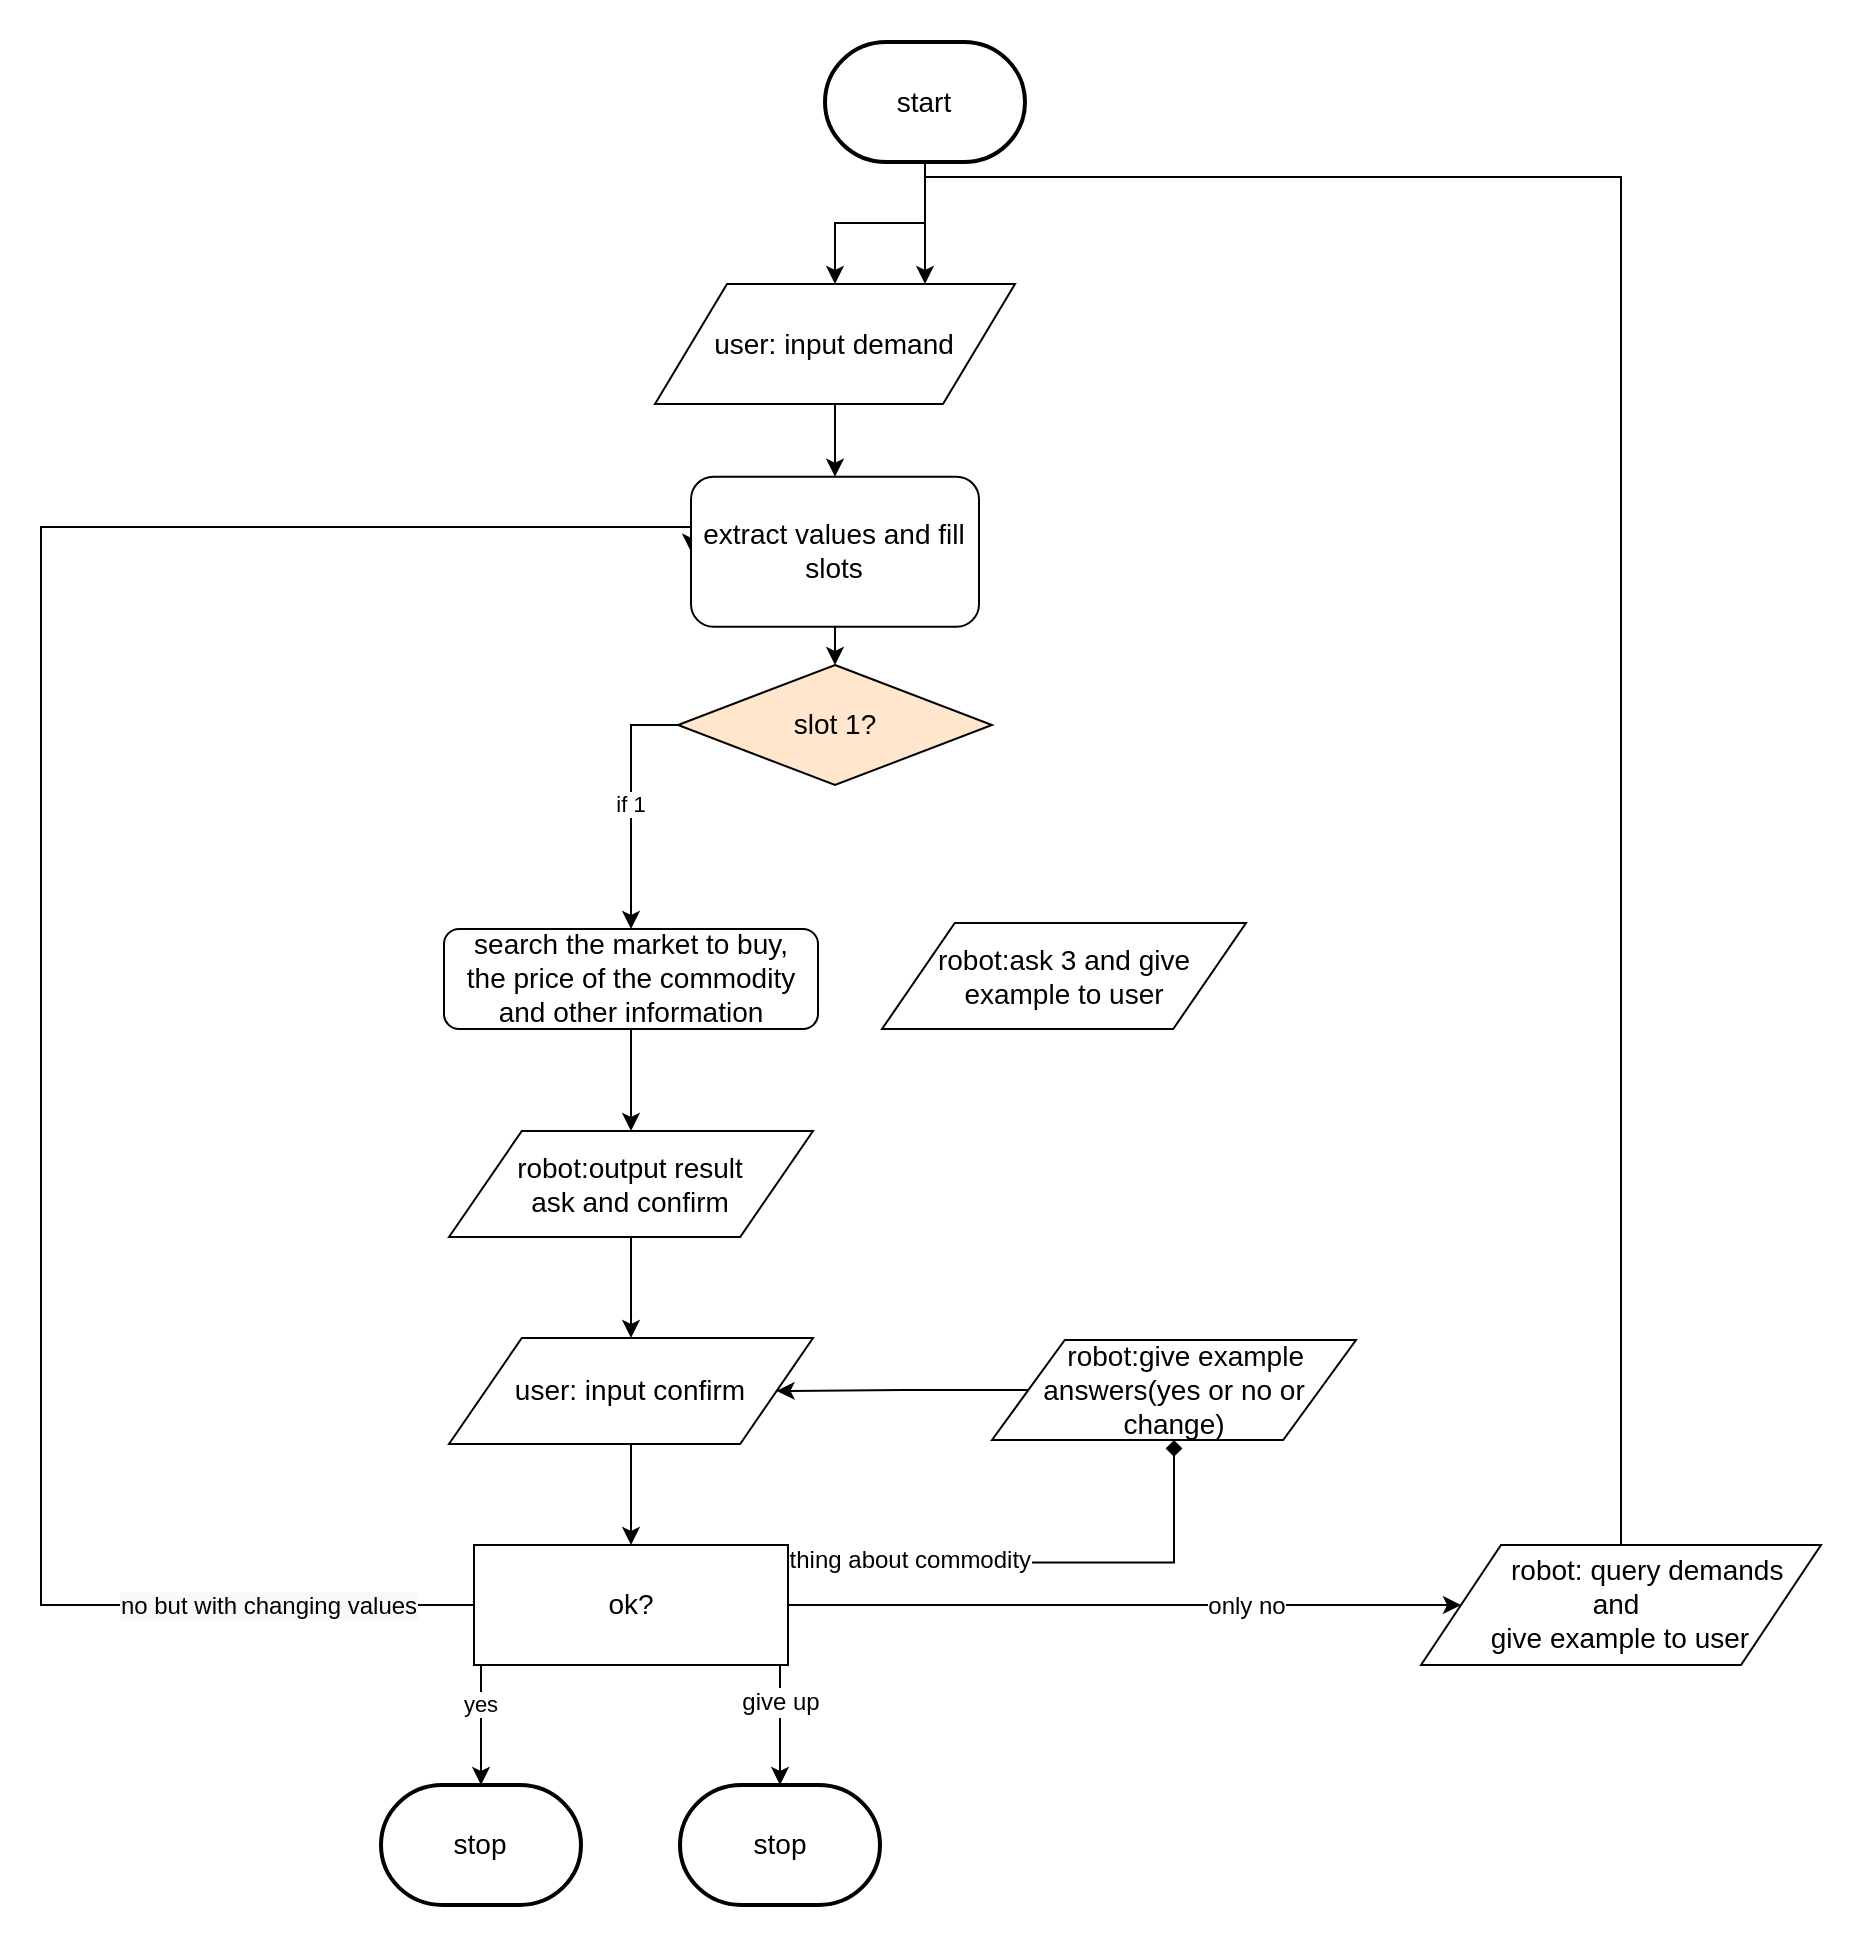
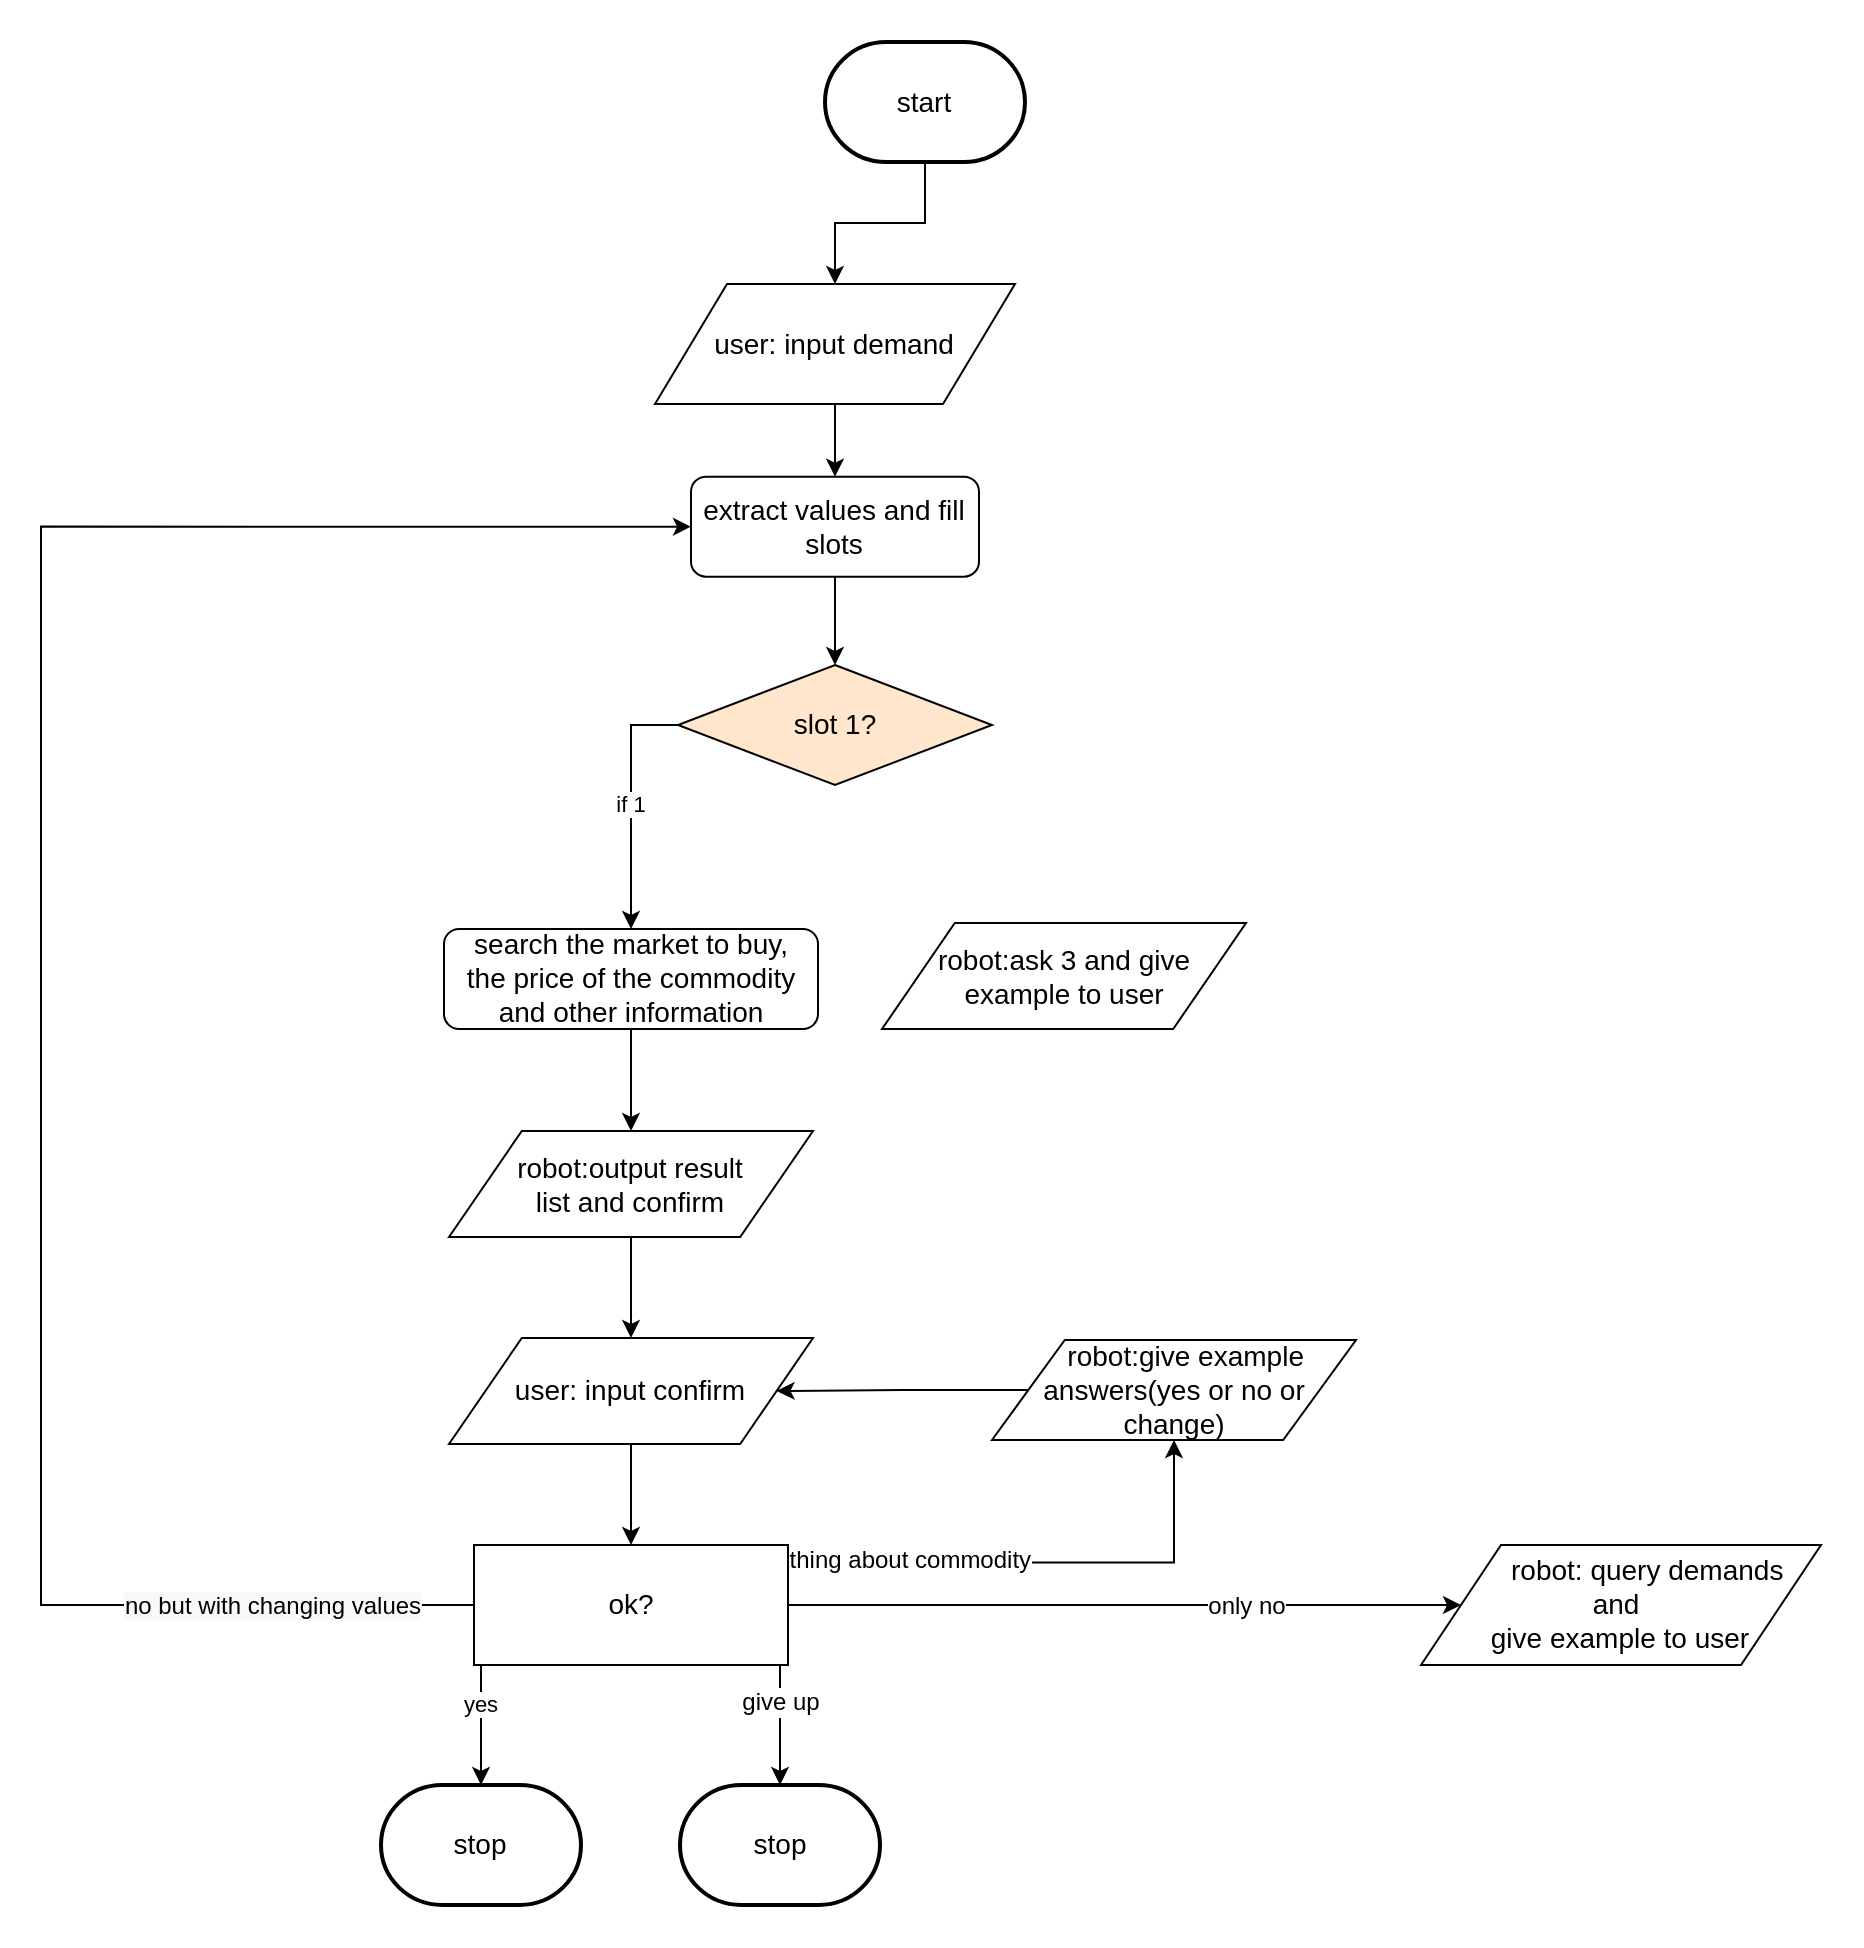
edge "robot: query demands and give example to user" -> "user: input demand": removed
node "extract values and fill slots": size 288x150 -> 288x100
node "robot:output result ask and confirm": label "robot:output result ask and confirm" -> "robot:output result list and confirm"
edge "ok?" -> "robot:give example answers(yes or no or change)": arrowhead diamond -> classic
